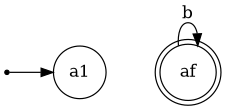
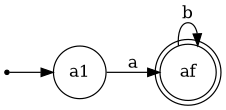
edge "a1" -> "af": added, label "a"
